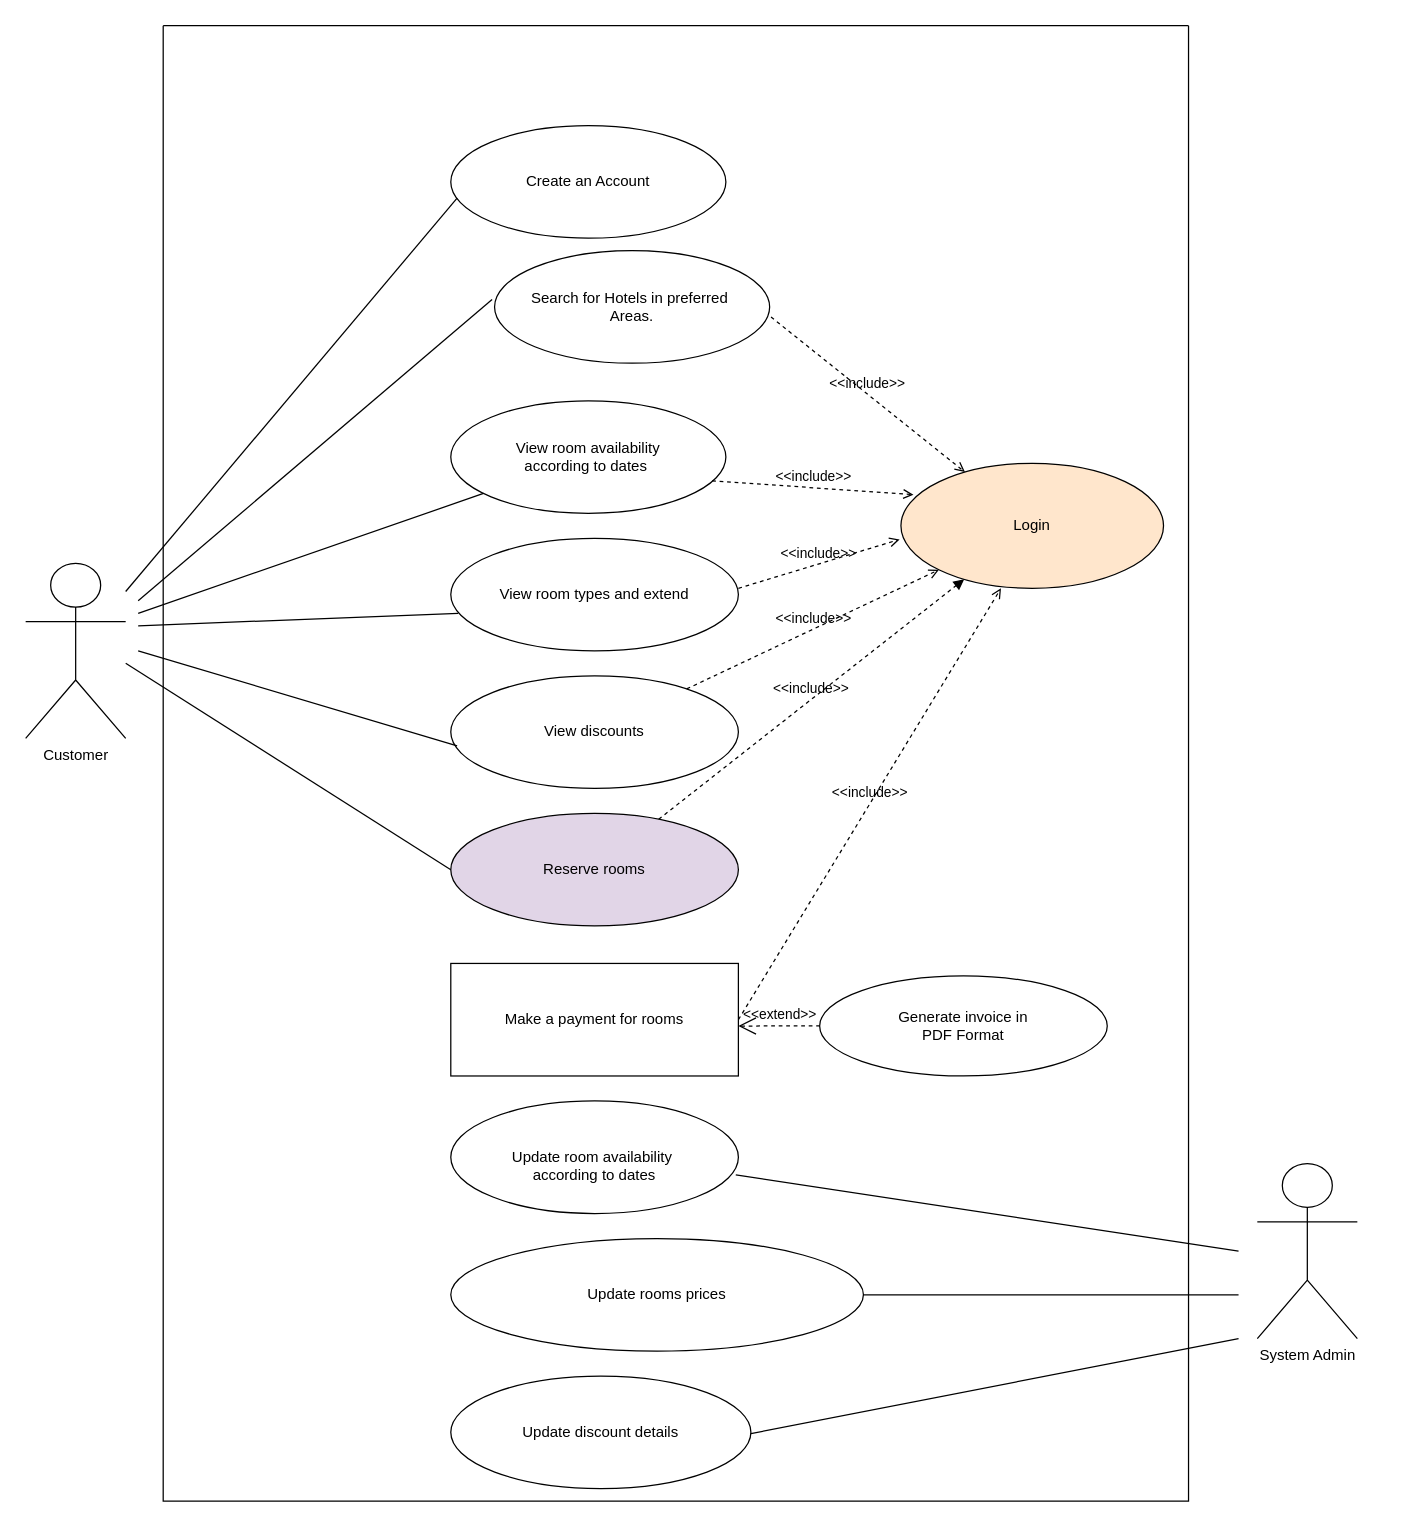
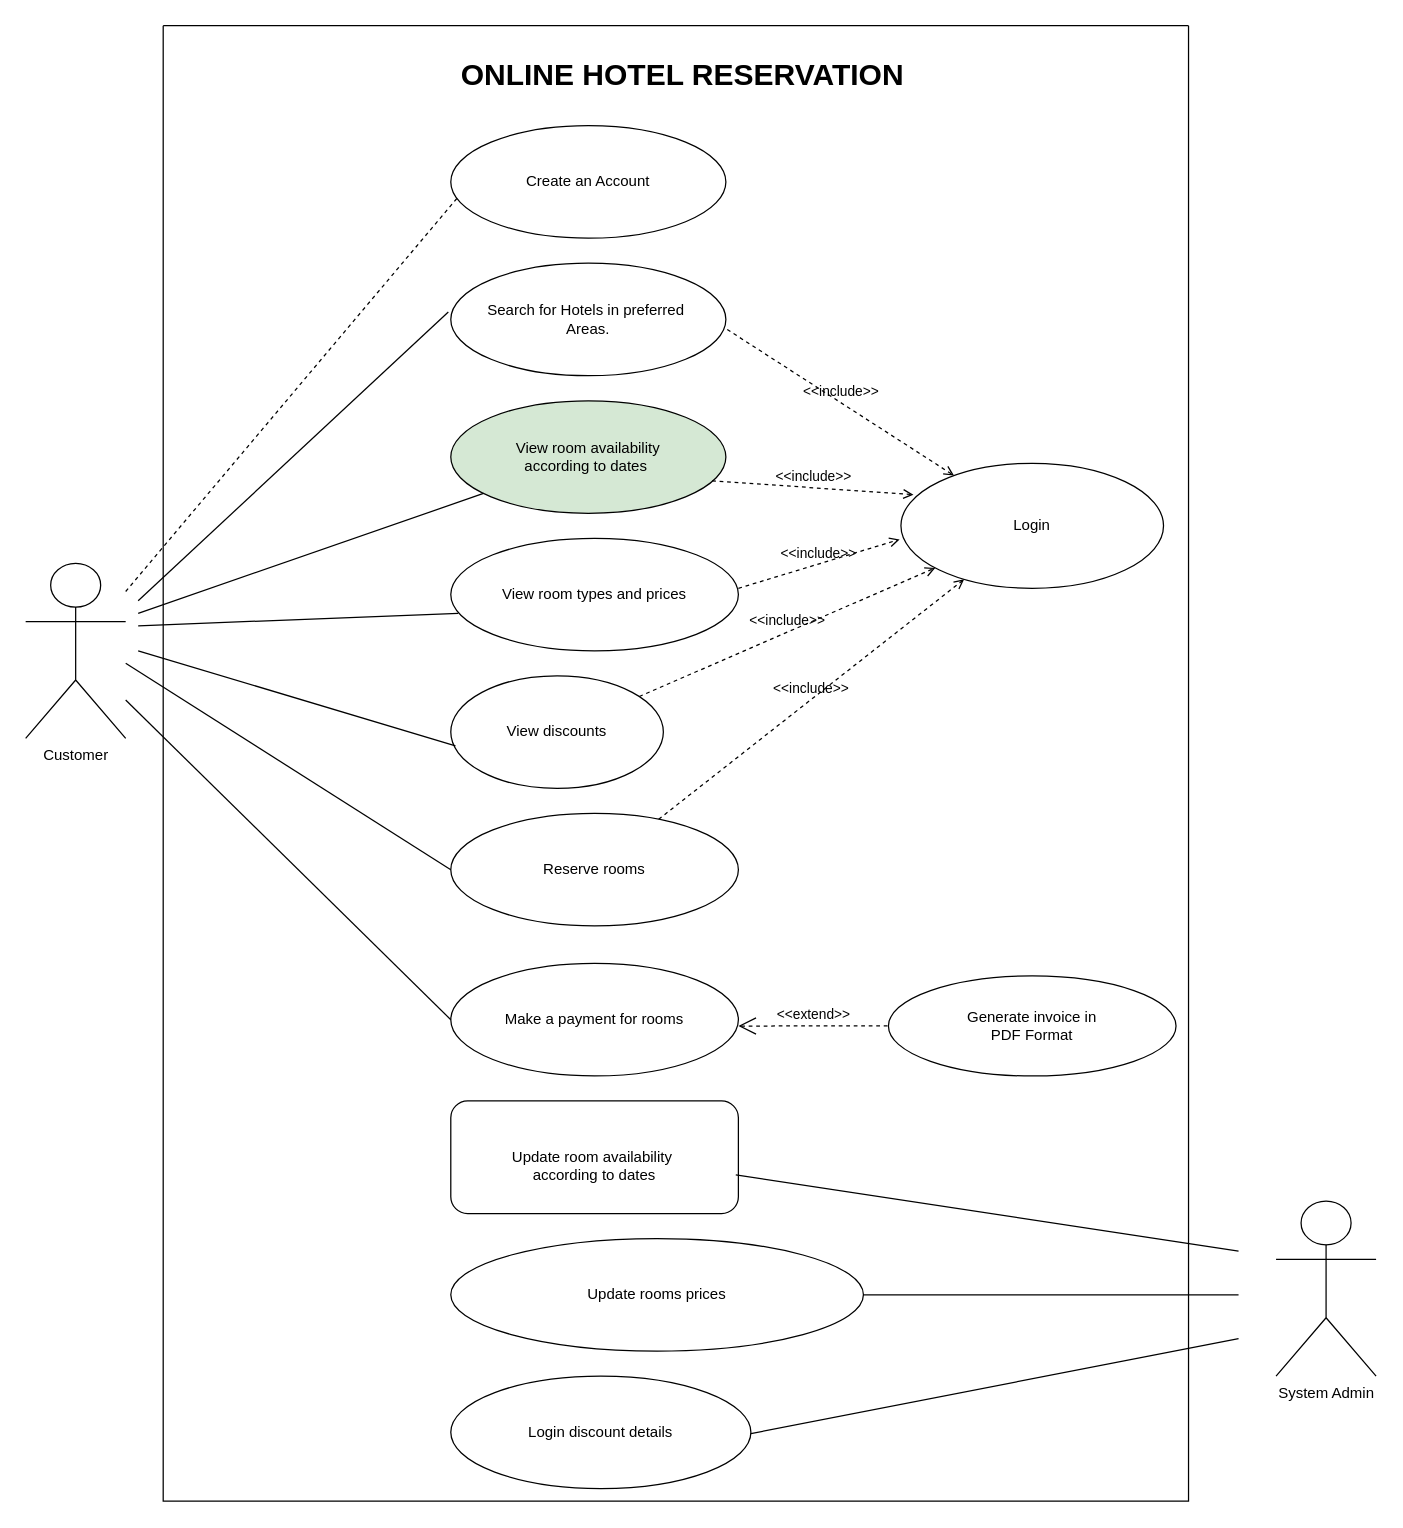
node "ONLINE HOTEL RESERVATION": added
node "Search for Hotels in preferred Areas.": moved (632, 307) -> (588, 319)
edge "Create an Account" -- "Customer": style solid -> dashed
node "View room availability according to dates": fillcolor #ffffff -> #d5e8d4
node "Login": fillcolor #ffe6cc -> #ffffff
edge "Reserve rooms" -> "Login": arrowhead block -> open
node "View room types and extend": label "View room types and extend" -> "View room types and prices"
node "View discounts": size 288x113 -> 213x113
edge "Make a payment for rooms" -> "Login": removed, label "<<include>>"
edge "Customer" -- "Make a payment for rooms": added
node "Reserve rooms": fillcolor #e1d5e7 -> #ffffff
node "Make a payment for rooms": shape rectangle -> ellipse
node "Generate invoice in PDF Format": moved (963, 1026) -> (1032, 1026)
node "Update room availability according to dates": shape ellipse -> rounded rectangle
node "System Admin": moved (1307, 1251) -> (1326, 1288)
node "Update discount details": label "Update discount details" -> "Login discount details"
